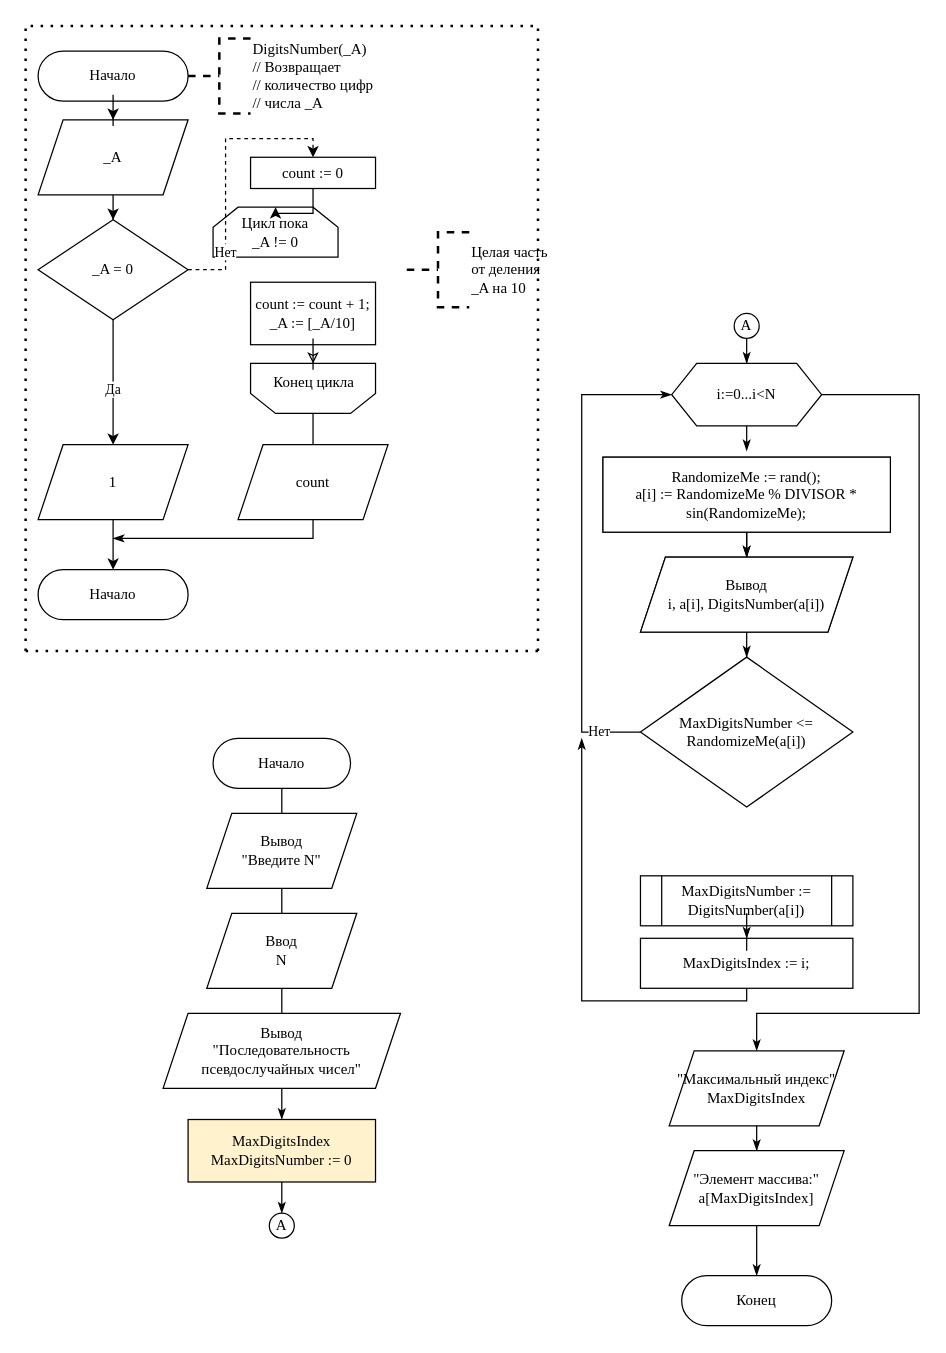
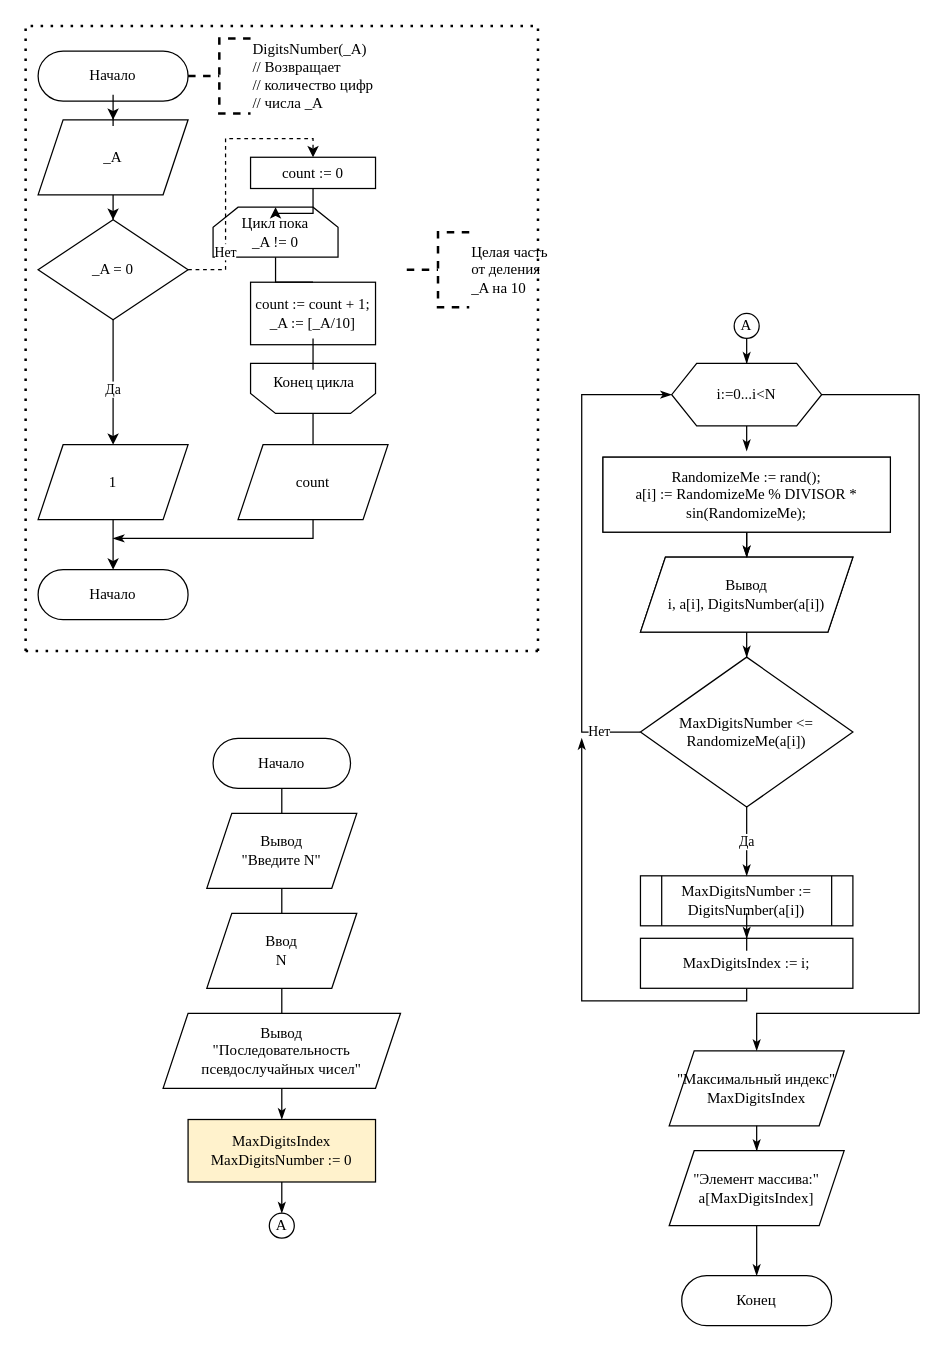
edge "Цикл пока _A != 0" -- "count := count + 1; _A := [_A/10]": added
edge "count := count + 1; _A := [_A/10]" -> "Конец цикла": arrowhead classic -> none
edge "MaxDigitsNumber <= RandomizeMe(a[i])" -> "MaxDigitsNumber := DigitsNumber(a[i])": added, label "Да"
